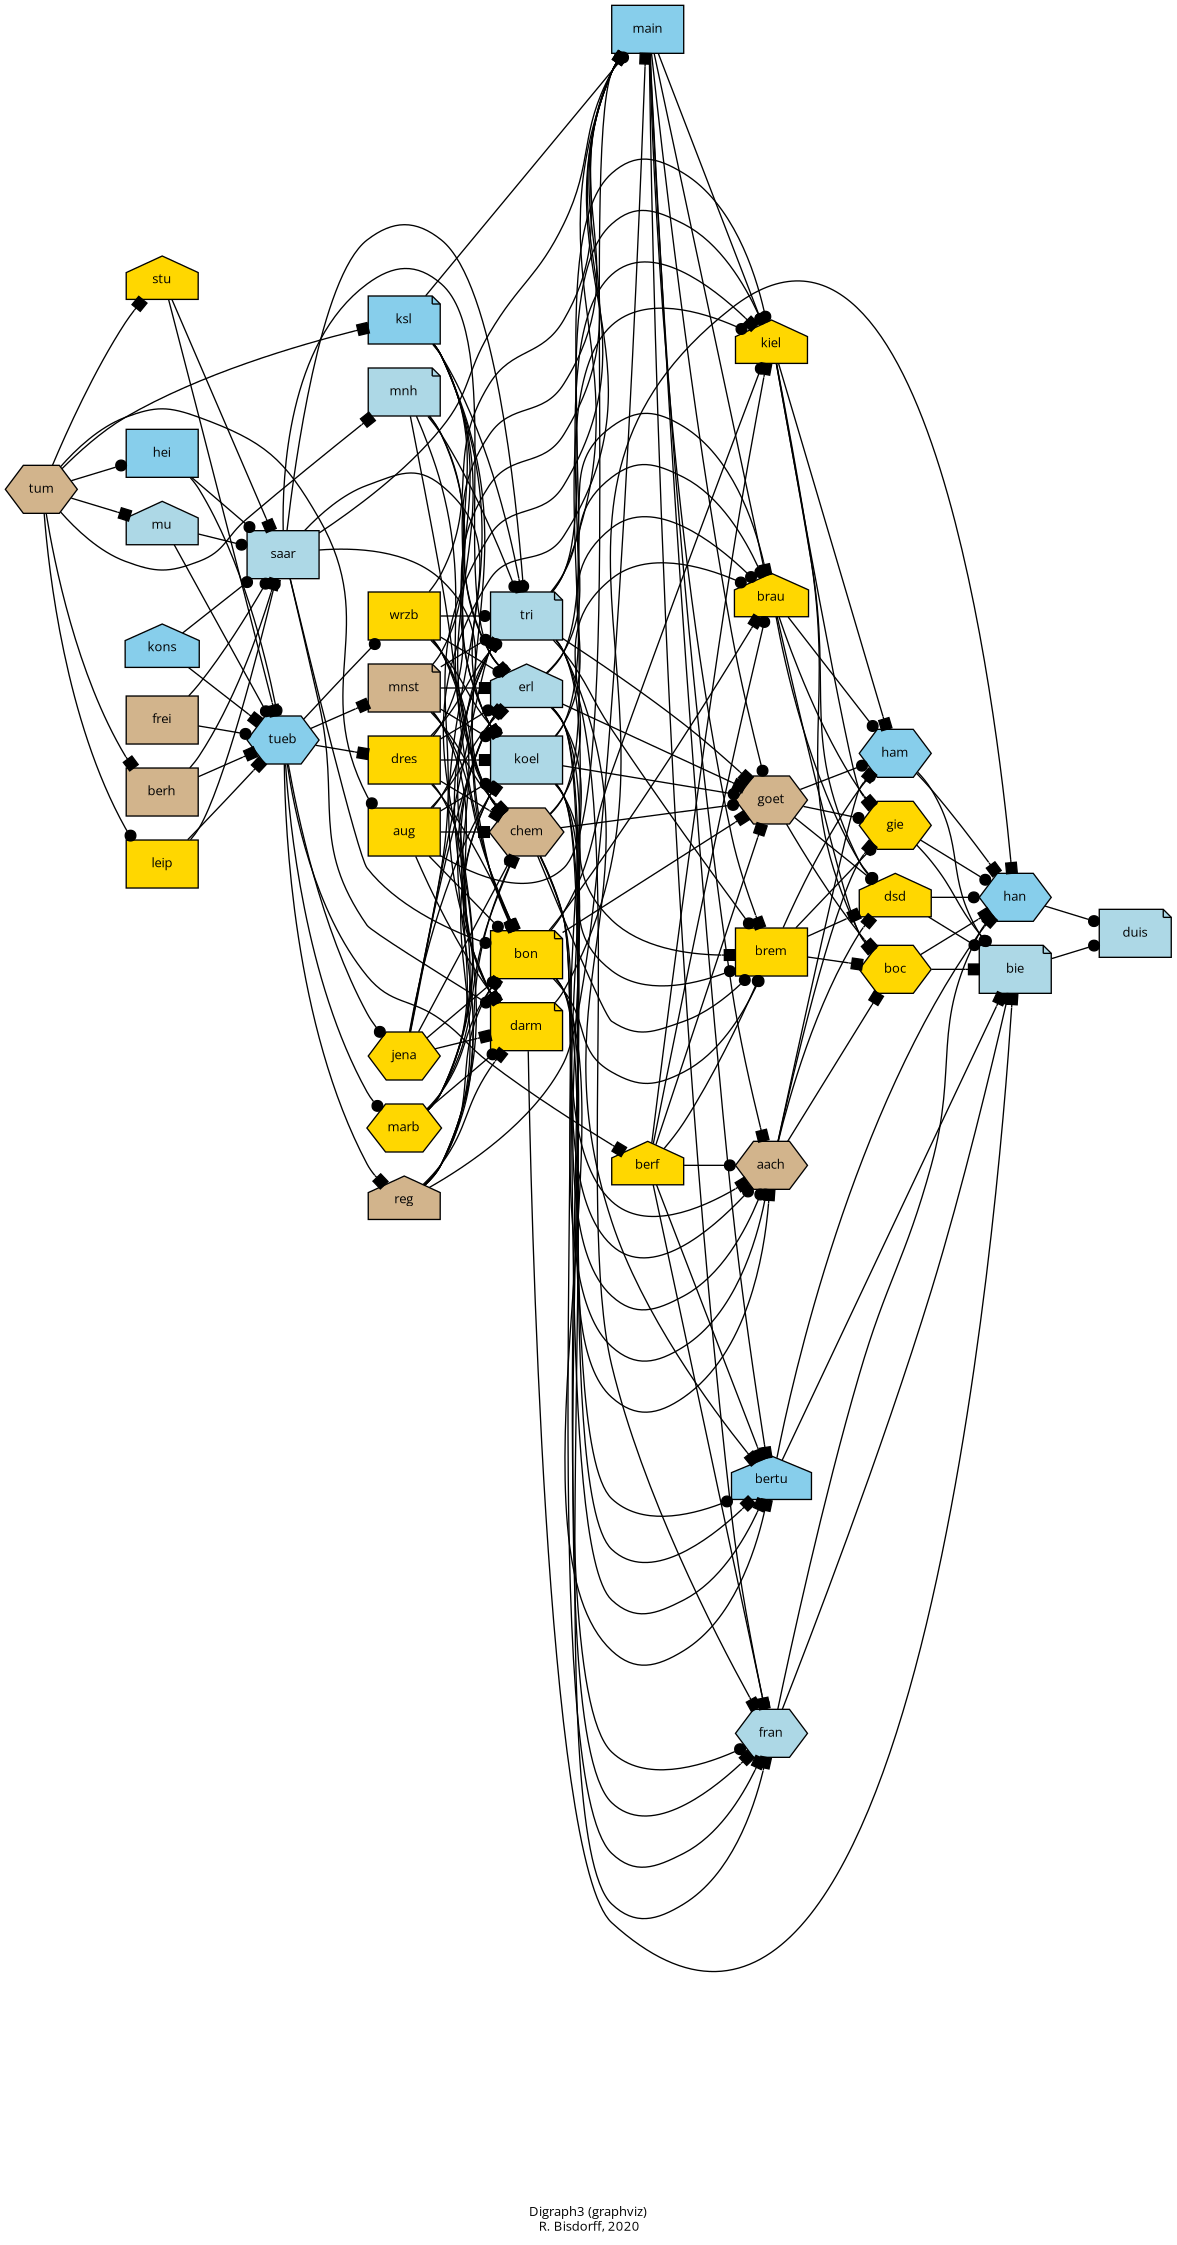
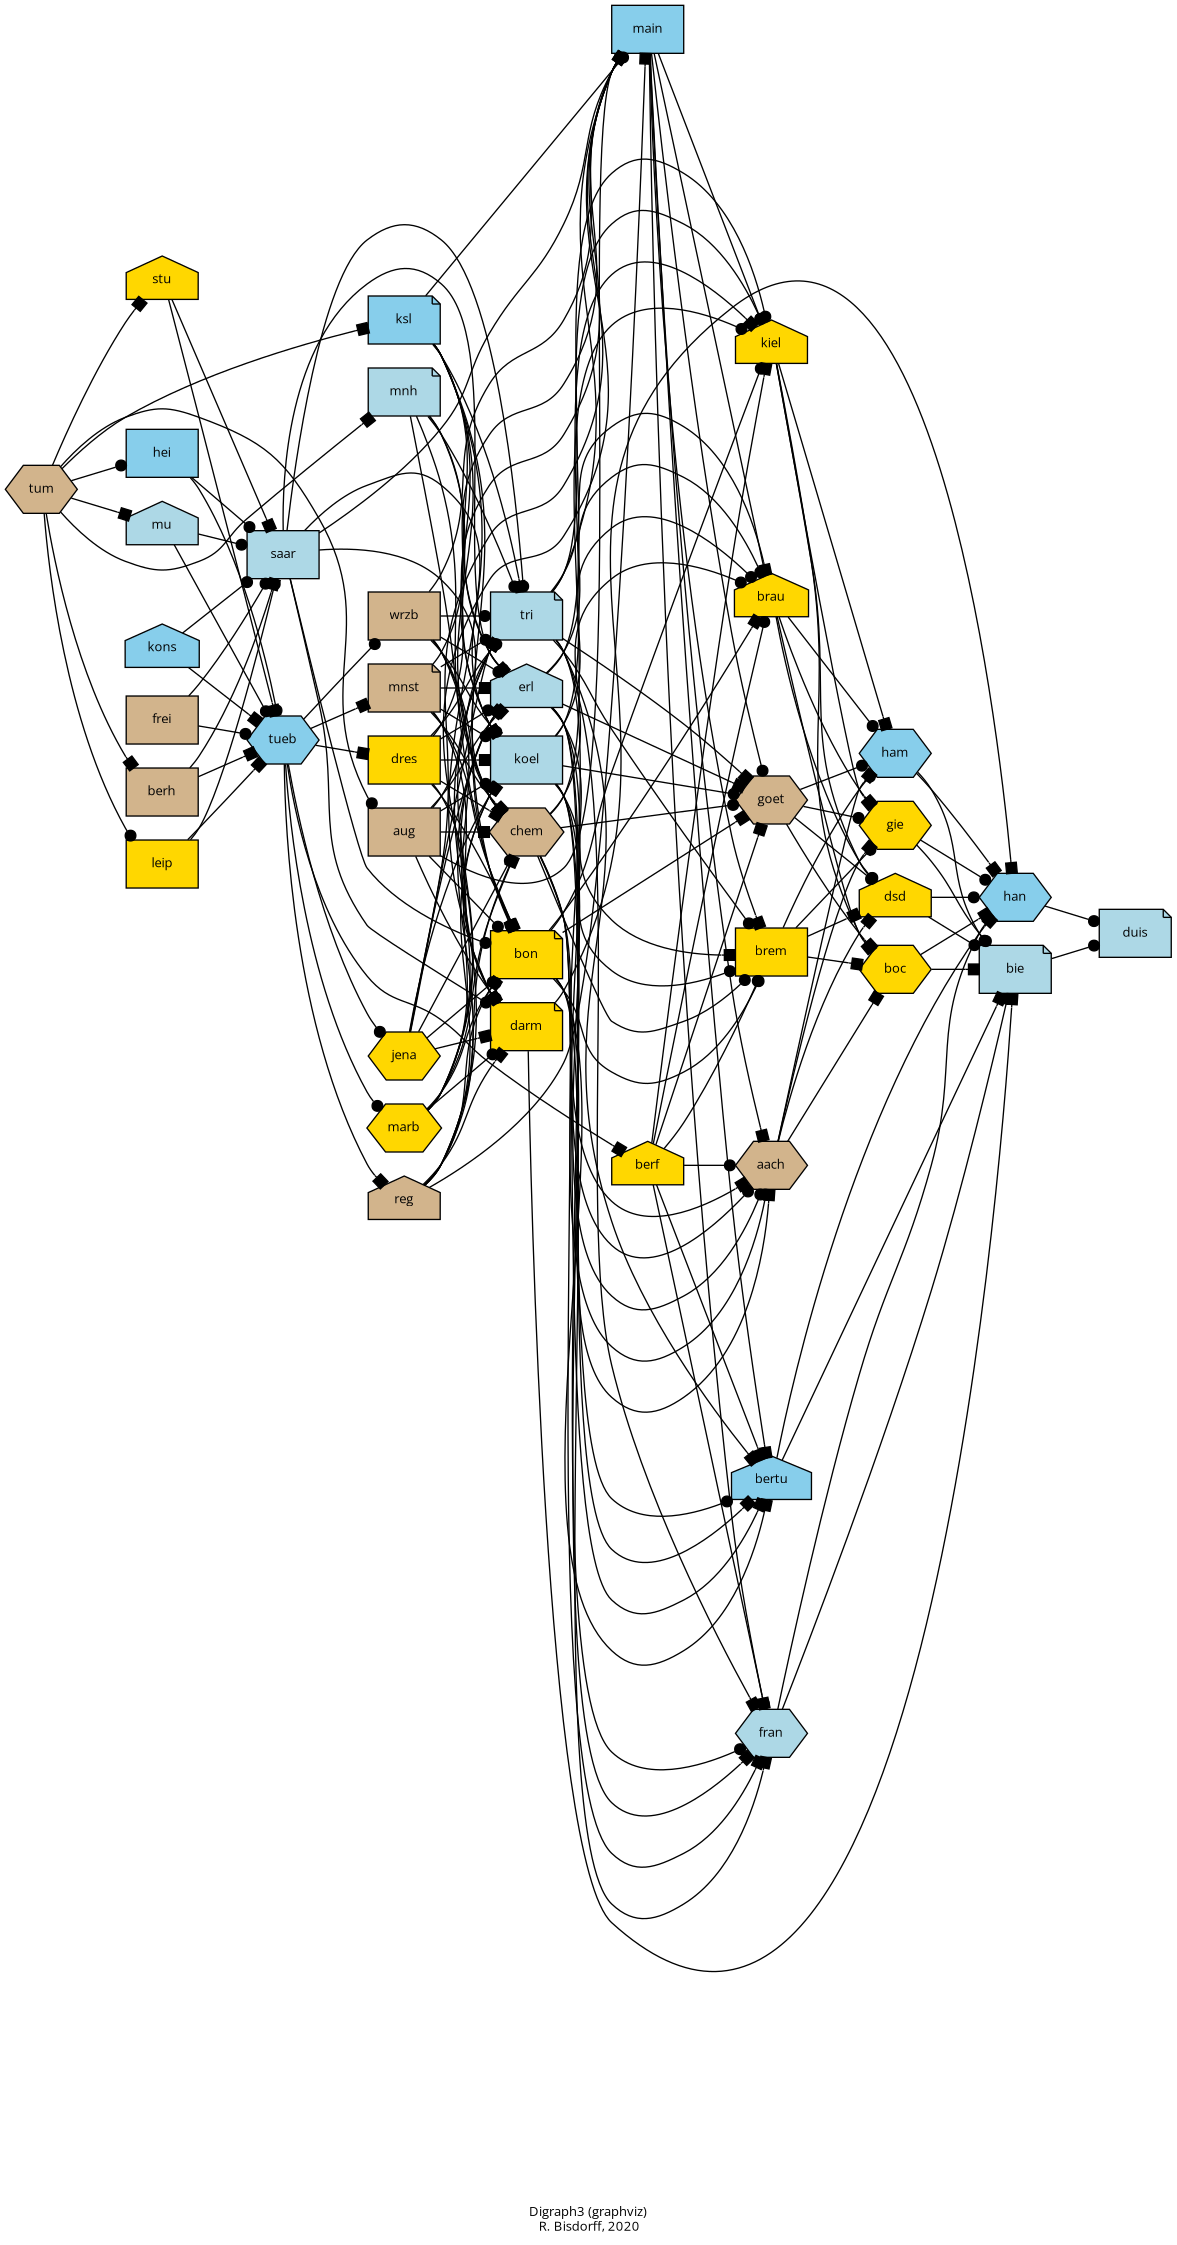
node "wrzb": fillcolor gold -> tan
node "aug": fillcolor gold -> tan
